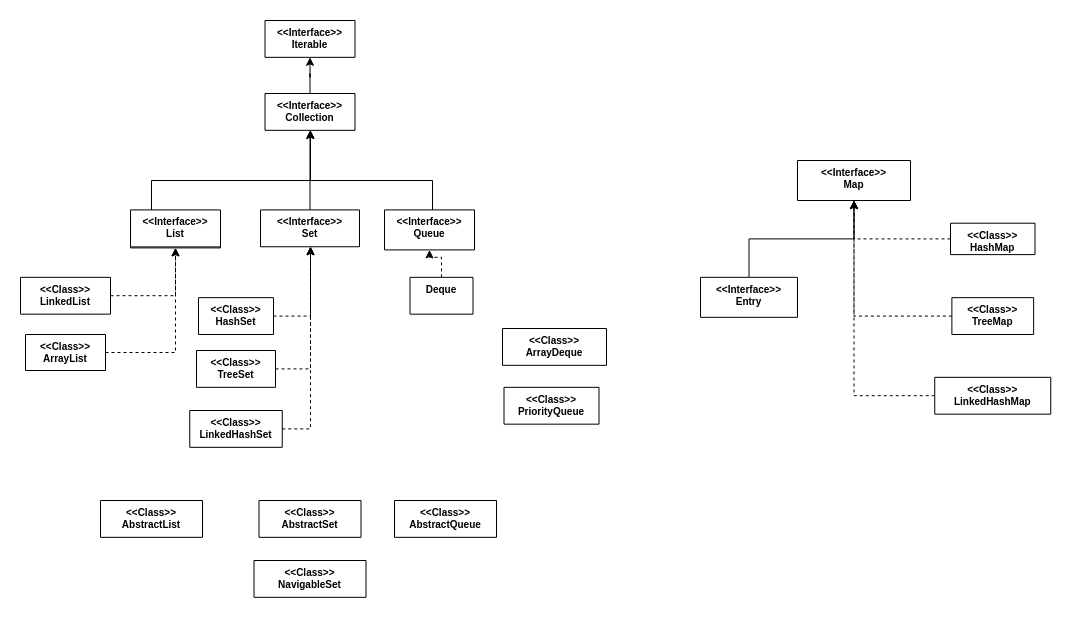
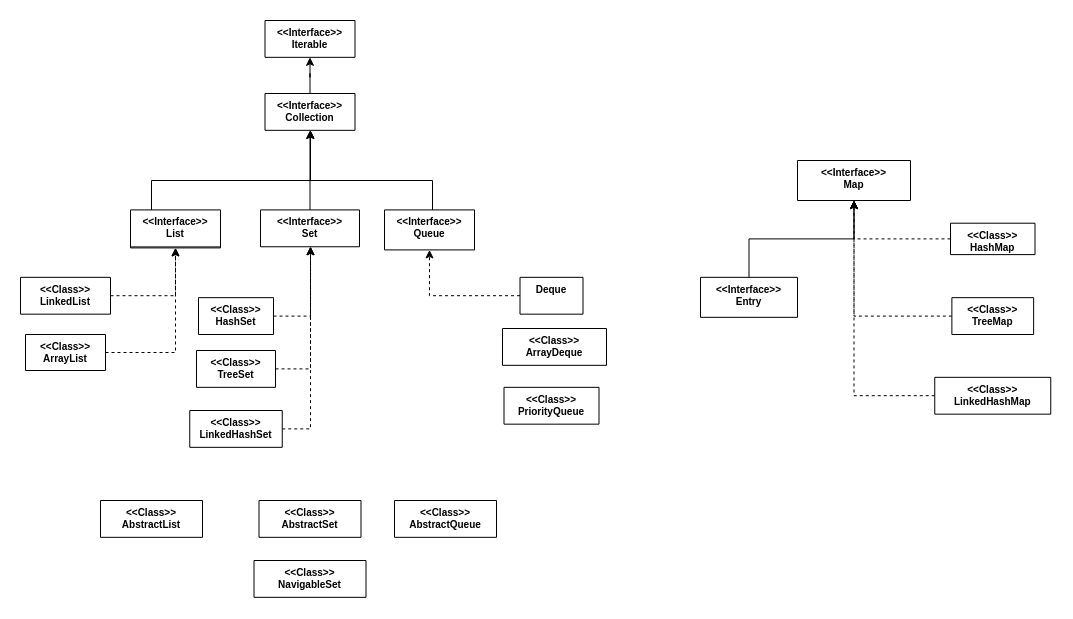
node "Deque": moved (442, 296) -> (552, 296)
